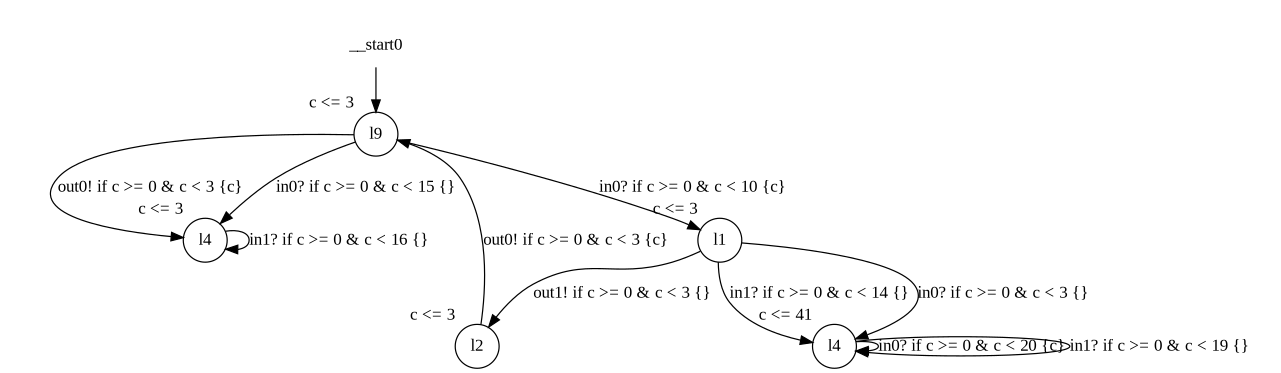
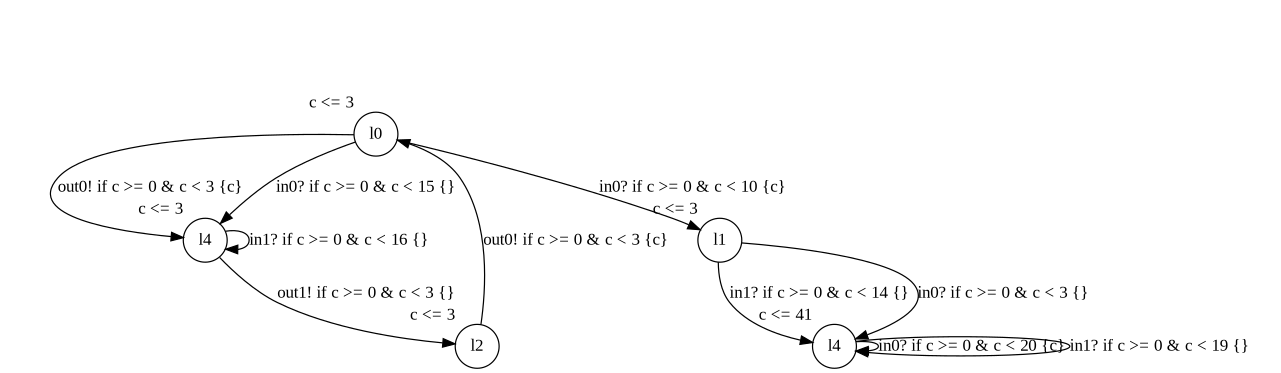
node "__start0": removed
node "l9 c <= 3": label "l9 c <= 3" -> "l0 c <= 3"
edge "l1 c <= 3" -> "l2 c <= 3": now "l4 c <= 3" -> "l2 c <= 3"
